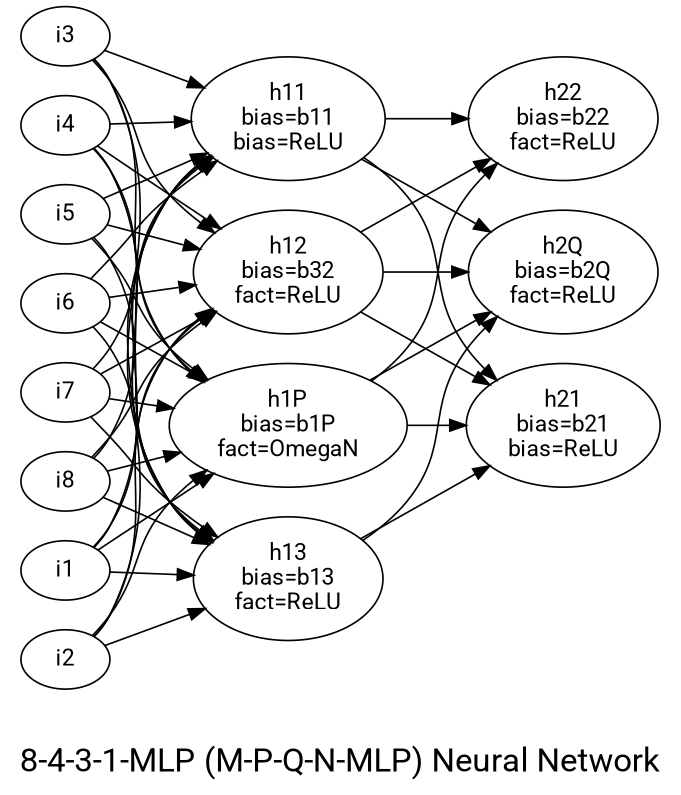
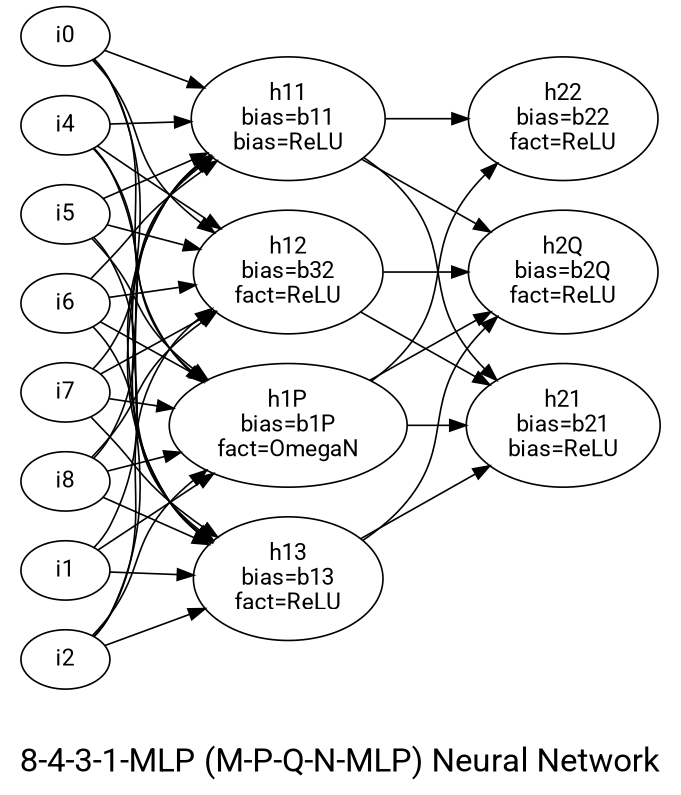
node "i3": label "i3" -> "i0"
edge "h12 bias=b32 fact=ReLU" -> "h22 bias=b22 fact=ReLU": removed
edge "i1" -> "h12 bias=b32 fact=ReLU": removed
